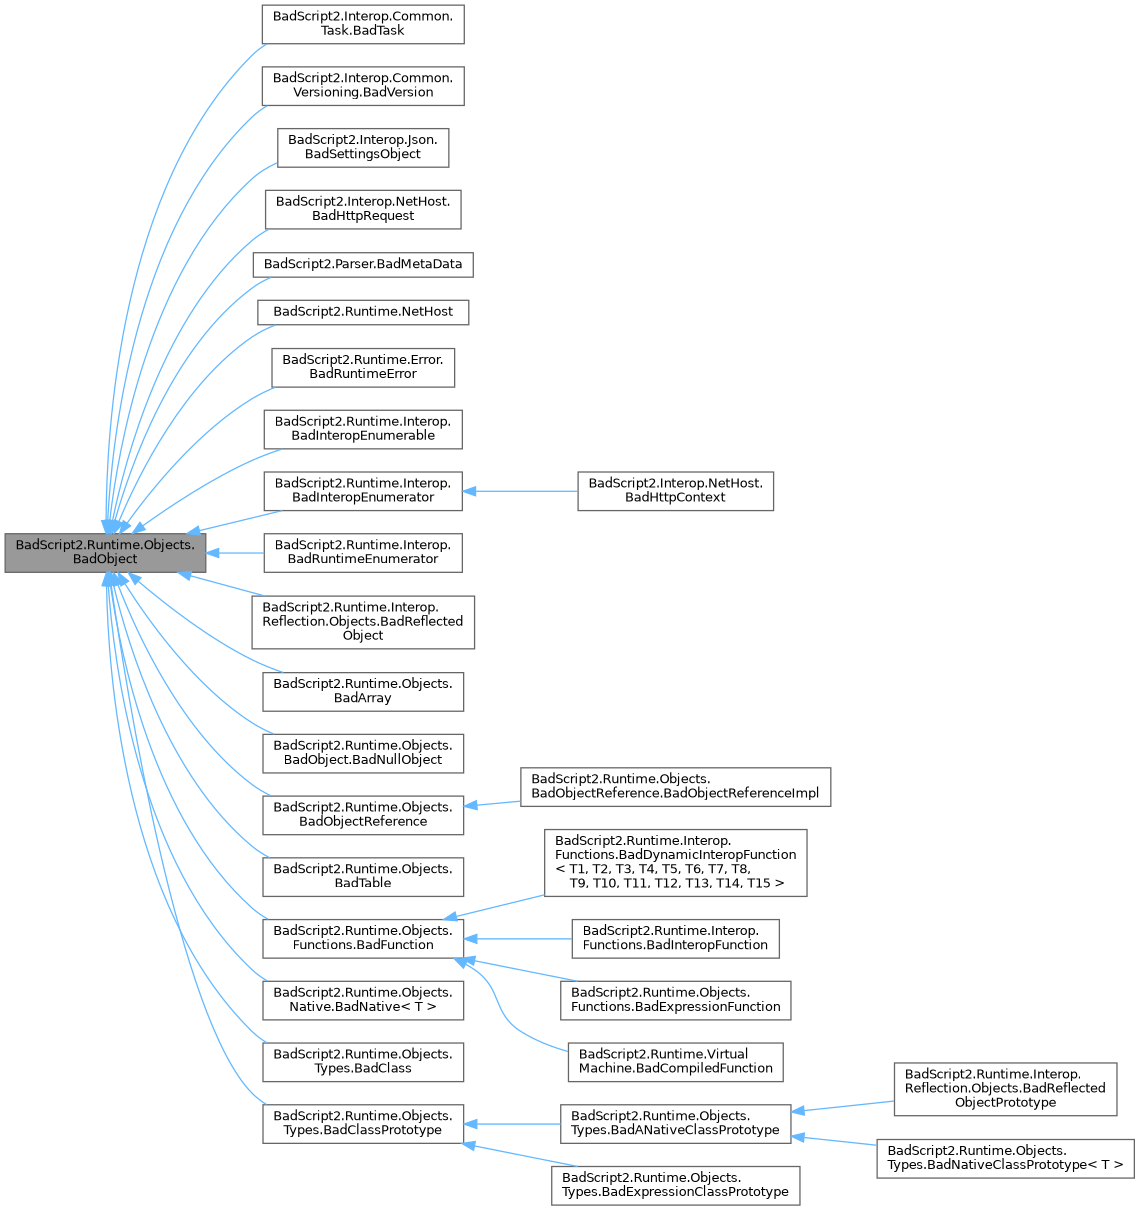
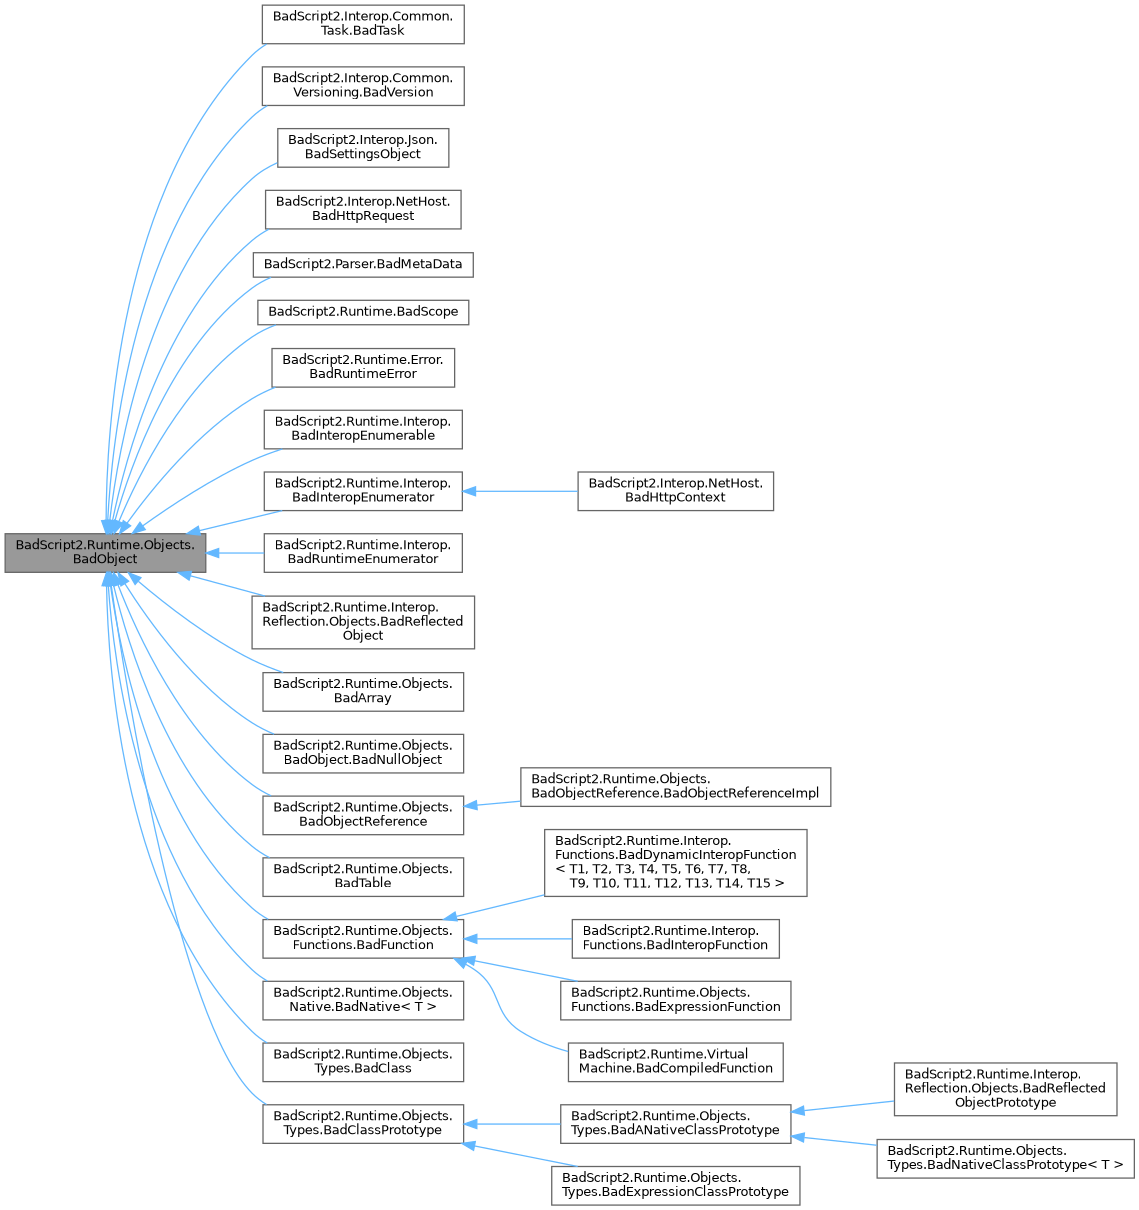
node "BadScript2.Runtime.NetHost": label "BadScript2.Runtime.NetHost" -> "BadScript2.Runtime.BadScope"
